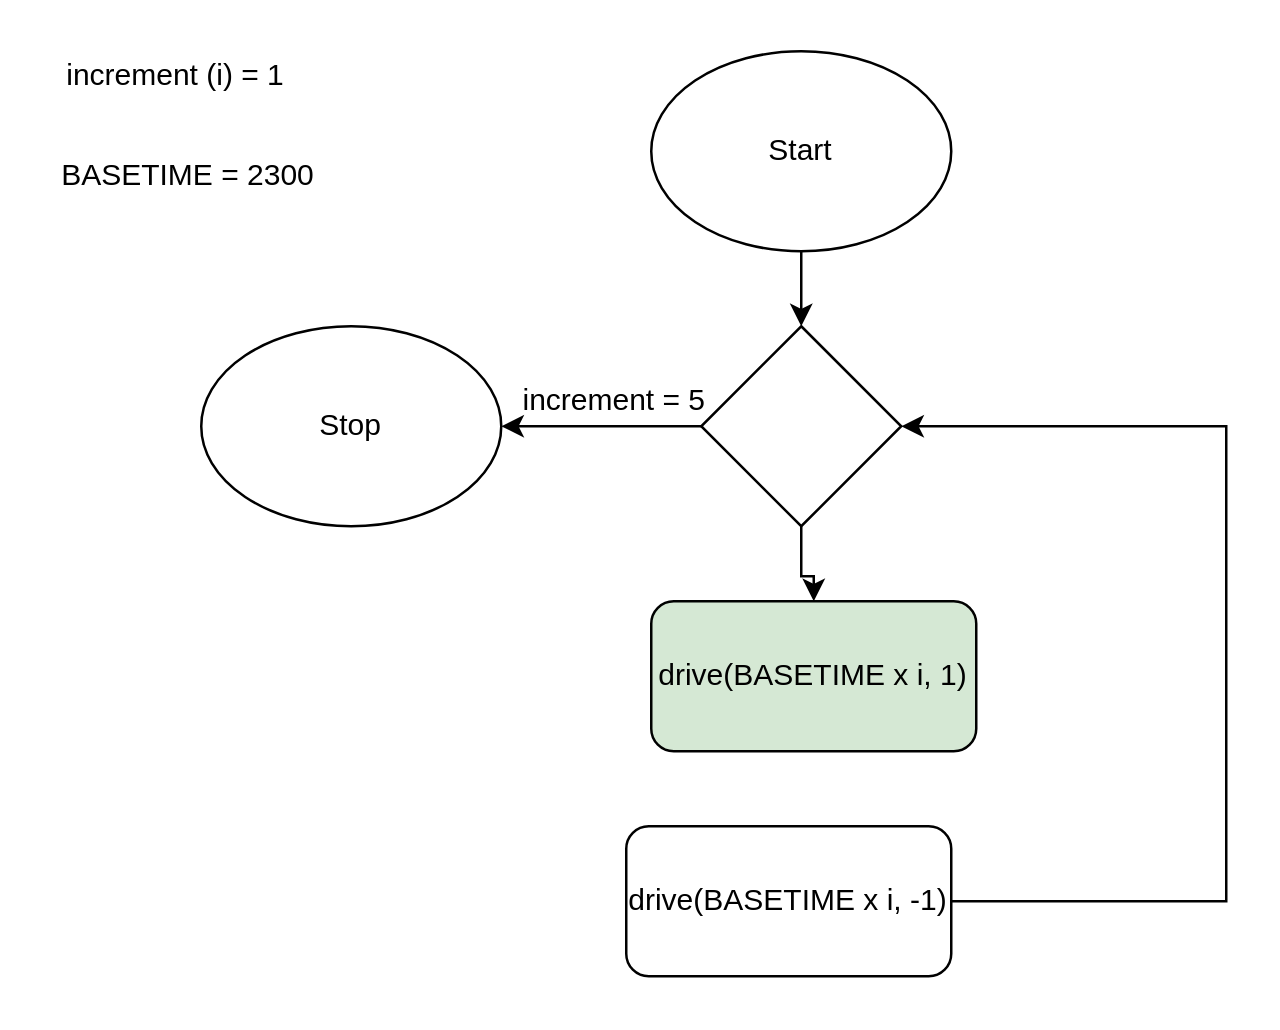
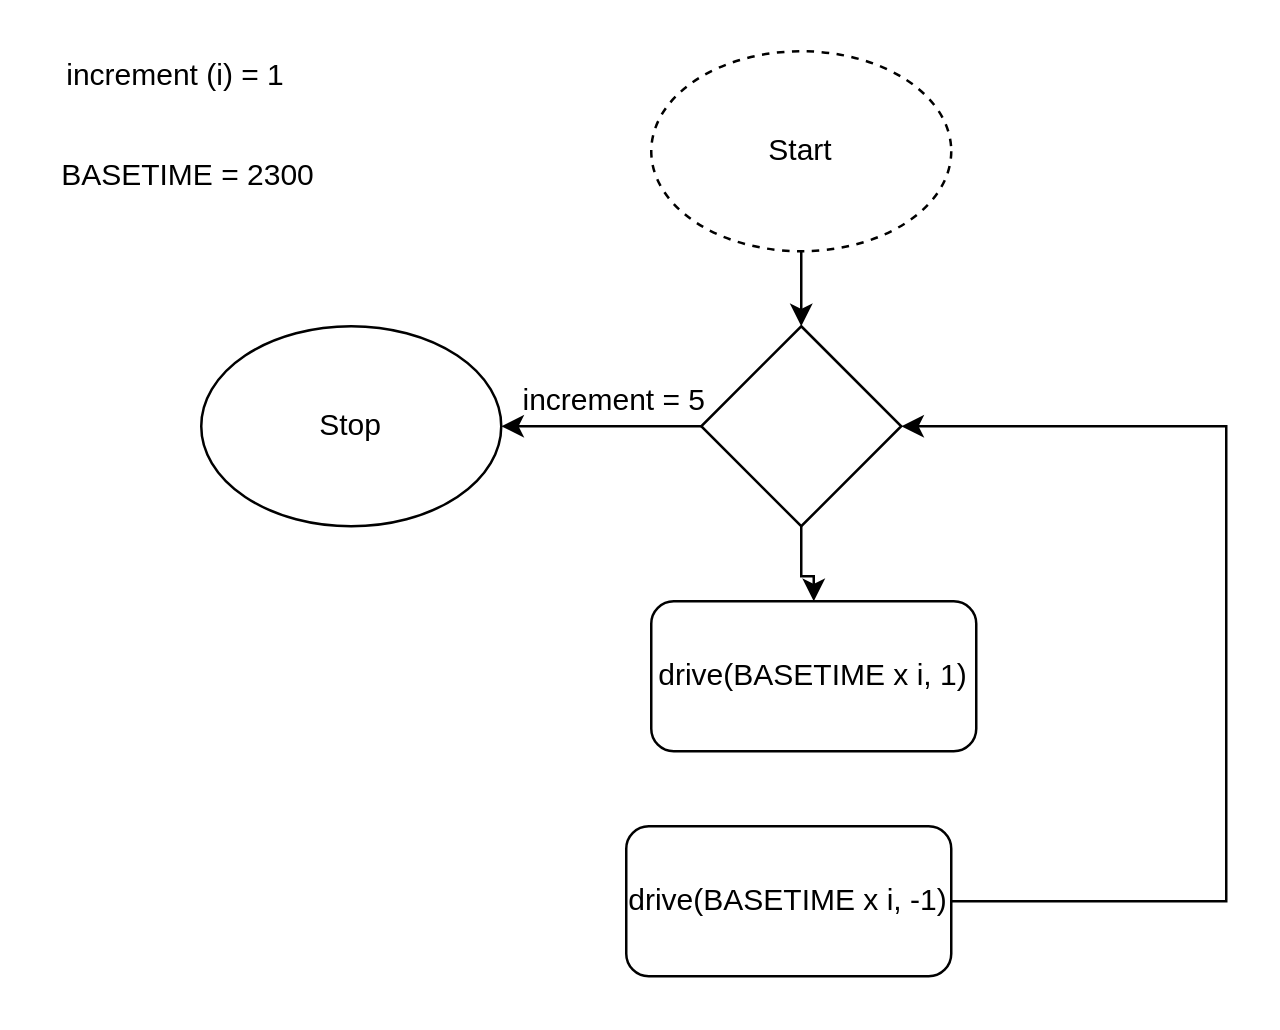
node "Start": style solid -> dashed
node "drive(BASETIME x i, 1)": fillcolor #d5e8d4 -> #ffffff
